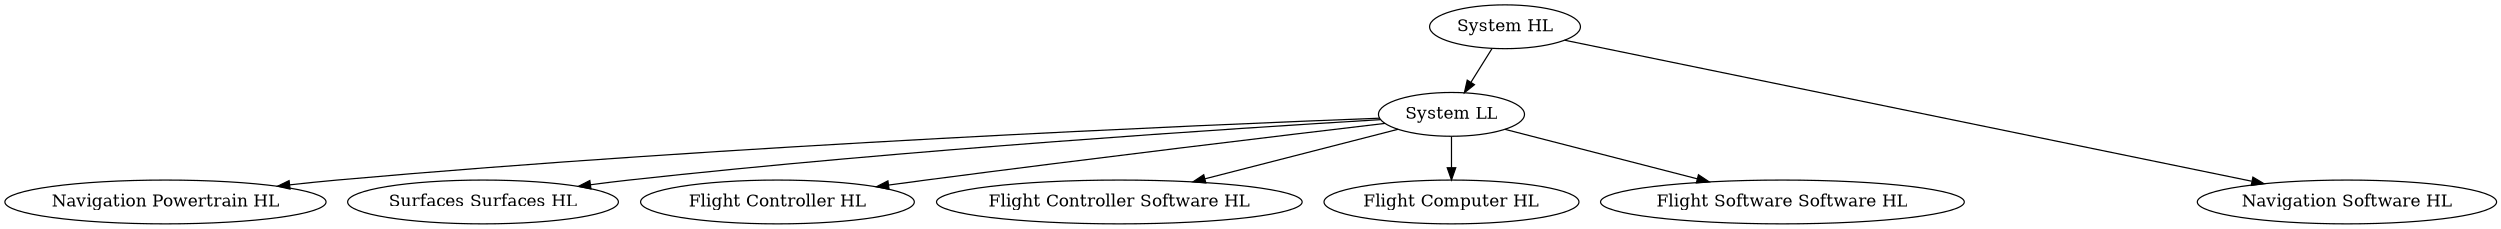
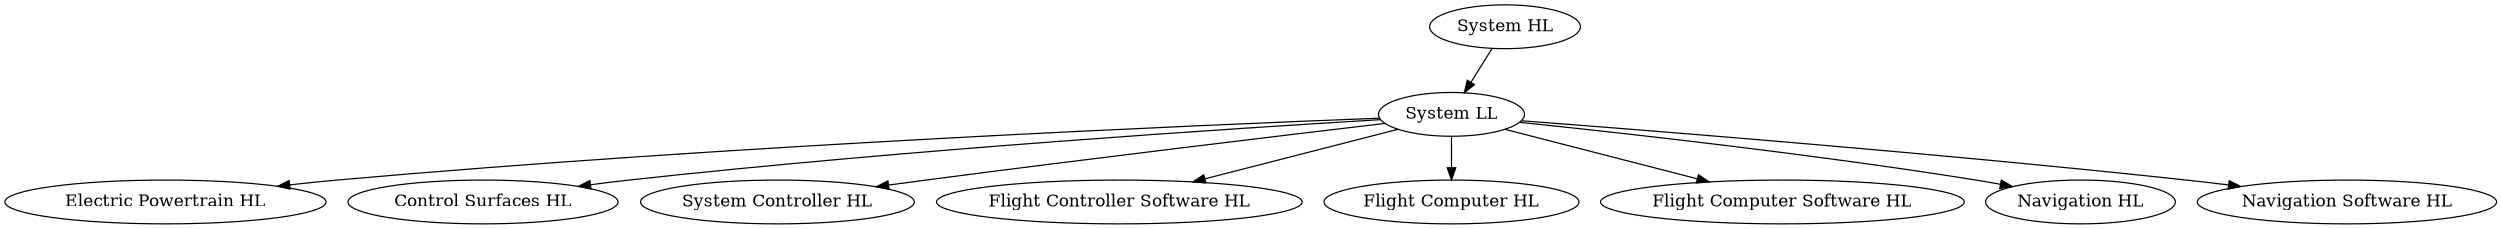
edge "System HL" -> "Navigation Software HL": now "System LL" -> "Navigation Software HL"
node "Navigation Powertrain HL": label "Navigation Powertrain HL" -> "Electric Powertrain HL"
node "Surfaces Surfaces HL": label "Surfaces Surfaces HL" -> "Control Surfaces HL"
node "Flight Controller HL": label "Flight Controller HL" -> "System Controller HL"
node "Flight Software Software HL": label "Flight Software Software HL" -> "Flight Computer Software HL"
node "Navigation HL": added
